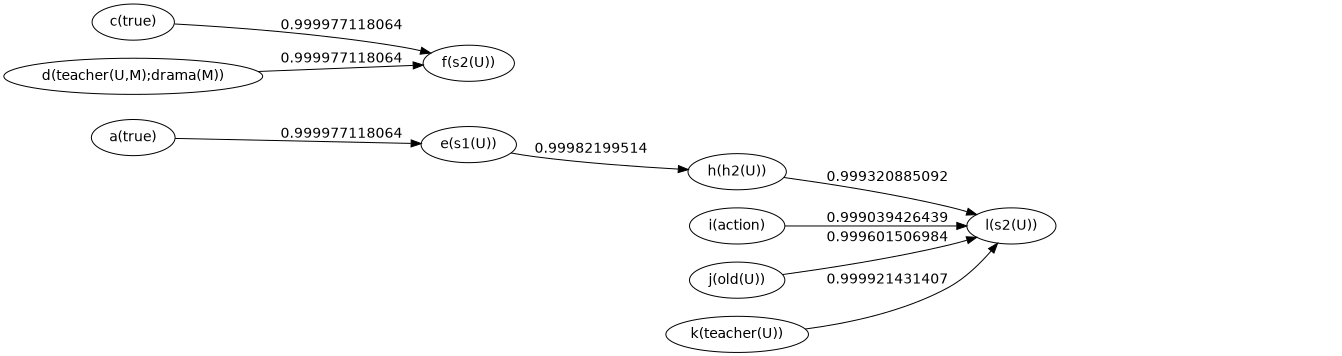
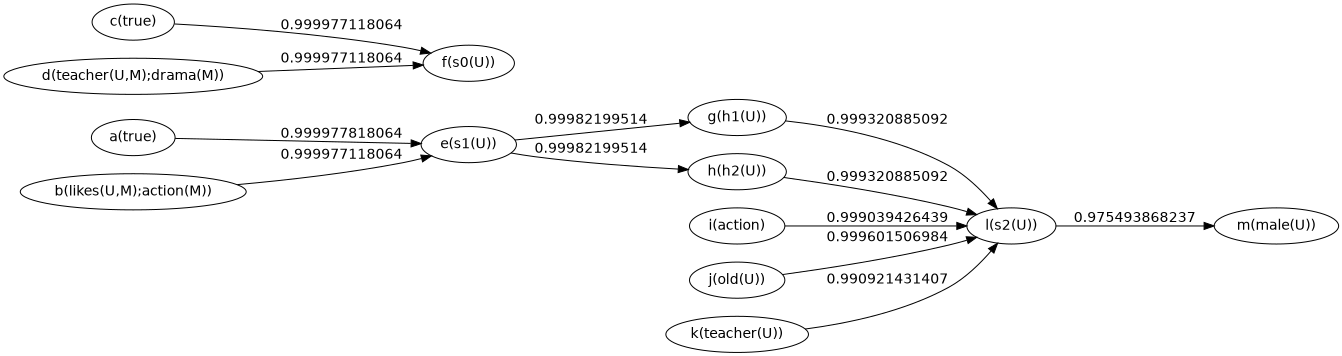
node "f(s2(U))": label "f(s2(U))" -> "f(s0(U))"
node "g(h1(U))": added
edge "a(true)" -> "e(s1(U))": label "0.999977118064" -> "0.999977818064"
node "b(likes(U,M);action(M))": added
node "m(male(U))": added
edge "k(teacher(U))" -> "l(s2(U))": label "0.999921431407" -> "0.990921431407"
